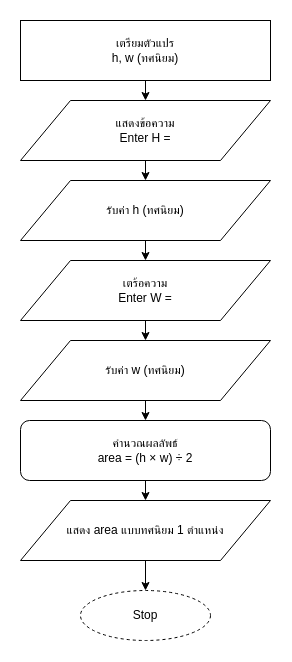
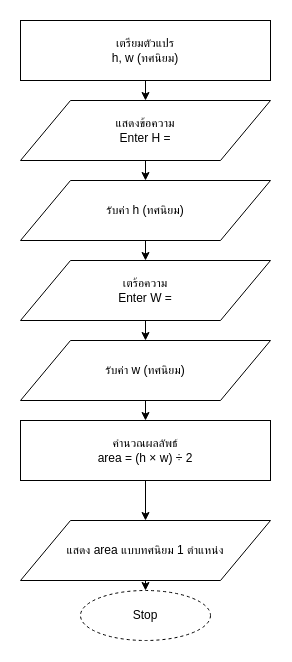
node "คำนวณผลลัพธ์ area = (h × w) ÷ 2": shape rounded rectangle -> rectangle
node "แสดง area แบบทศนิยม 1 ตำแหน่ง": moved (146, 531) -> (146, 551)
